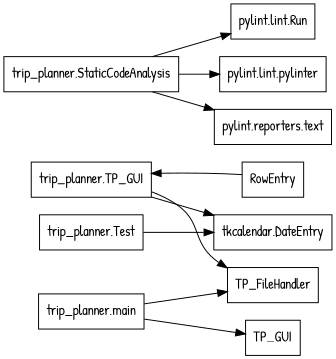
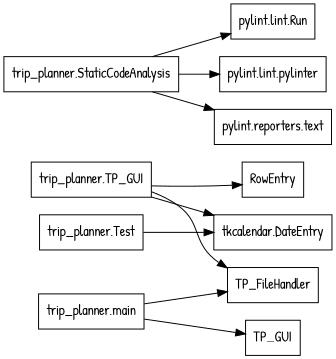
edge "RowEntry" -> "trip_planner.TP_GUI": reversed
